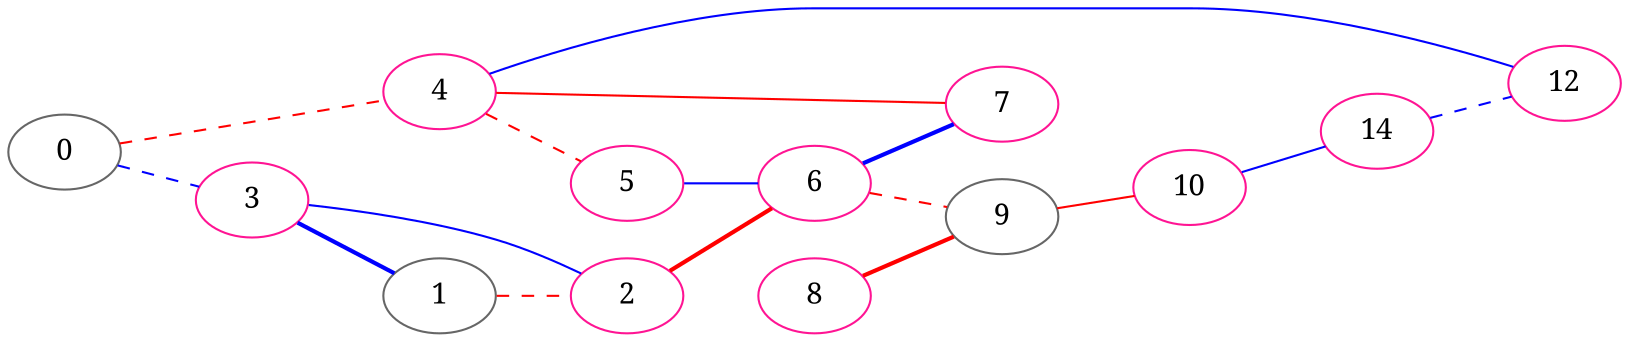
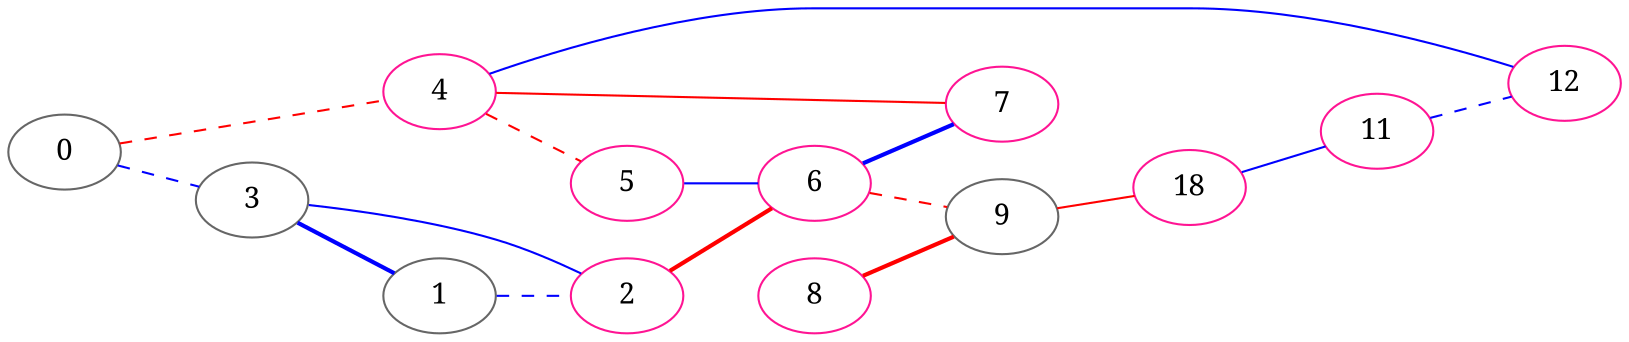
node "14": label "14" -> "11"
node "10": label "10" -> "18"
node "3": color deeppink -> gray40
edge "1" -- "2": color red -> blue
